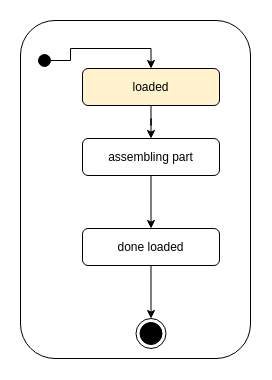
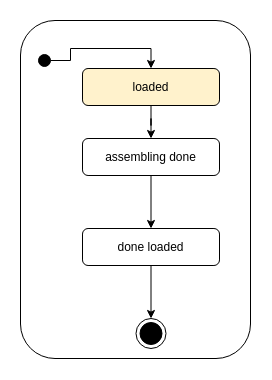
node "assembling part": label "assembling part" -> "assembling done"
